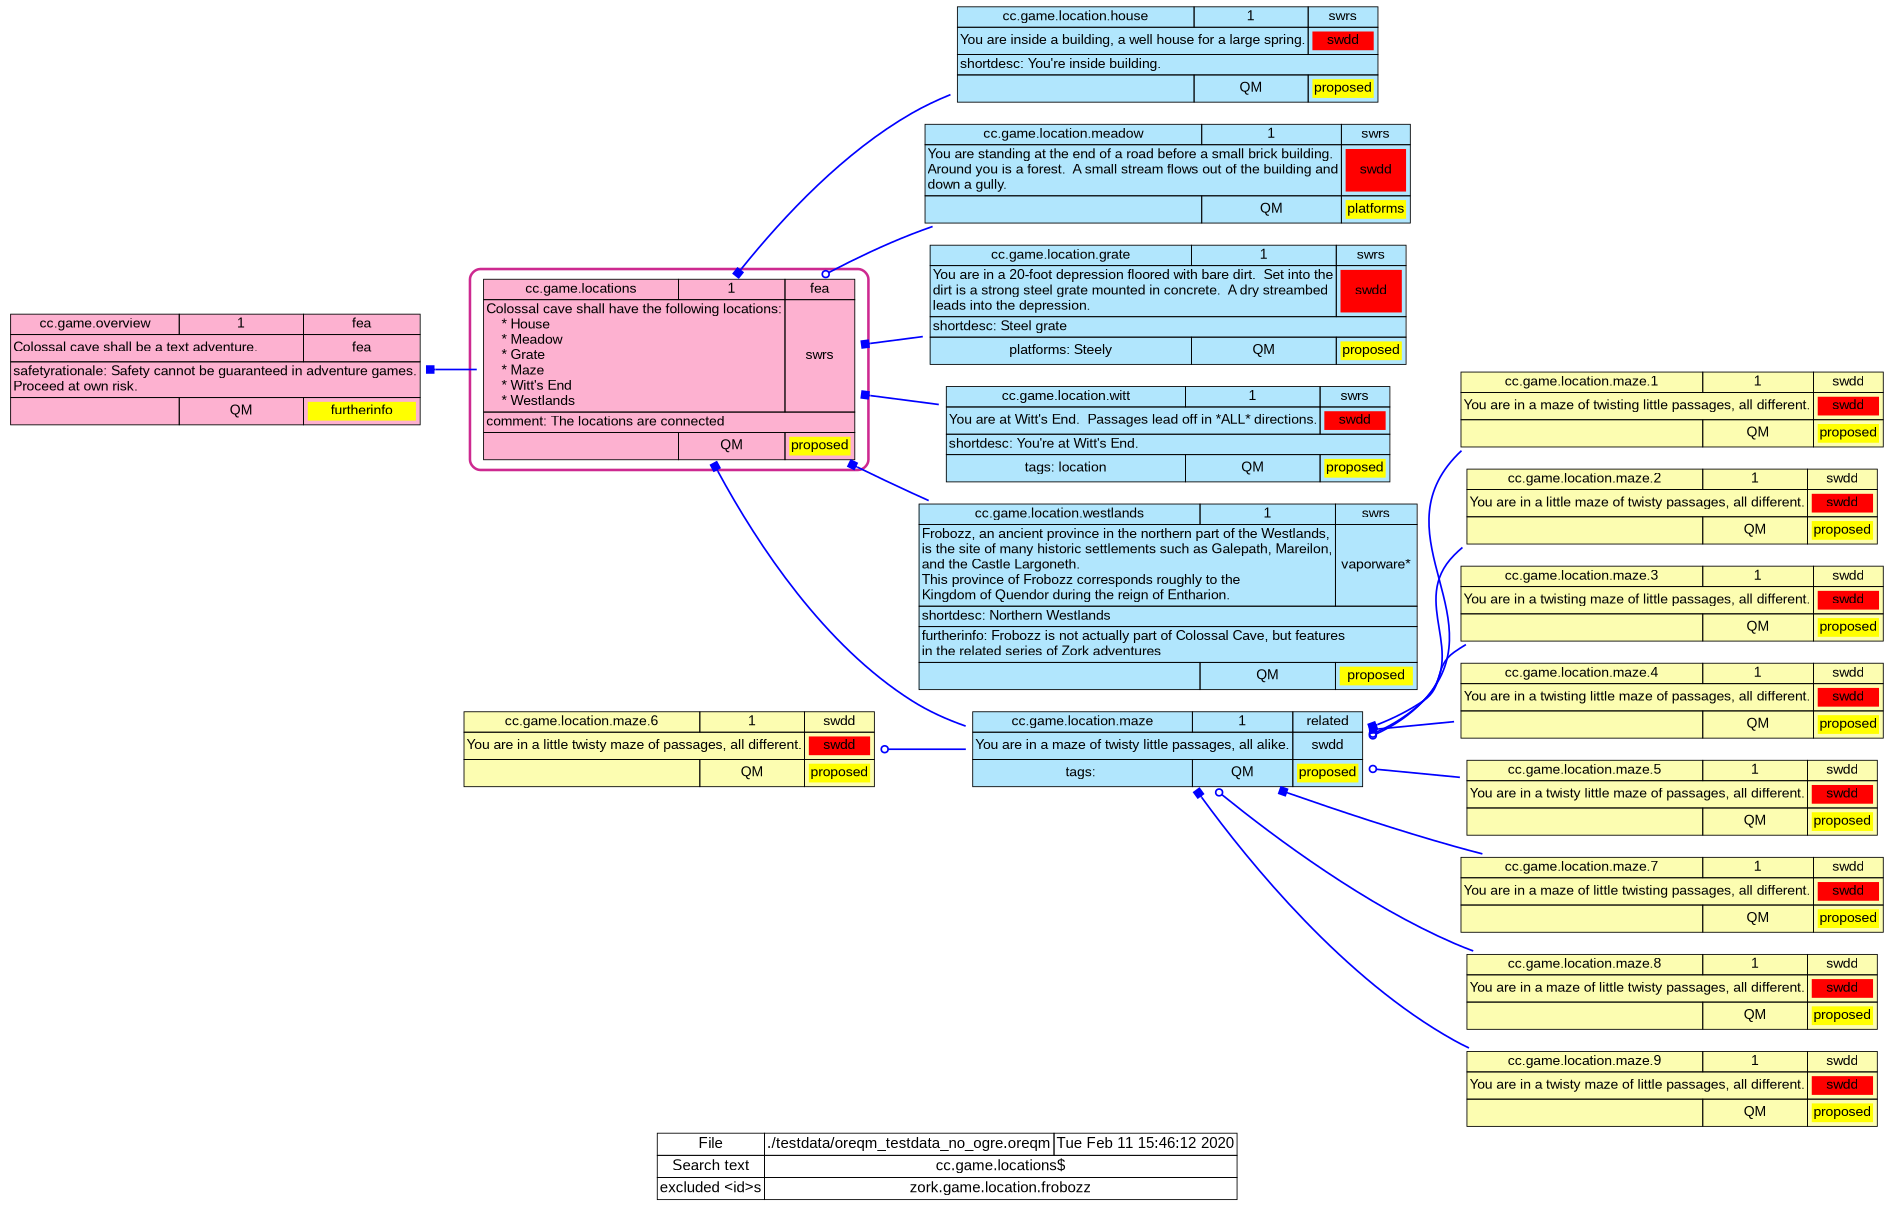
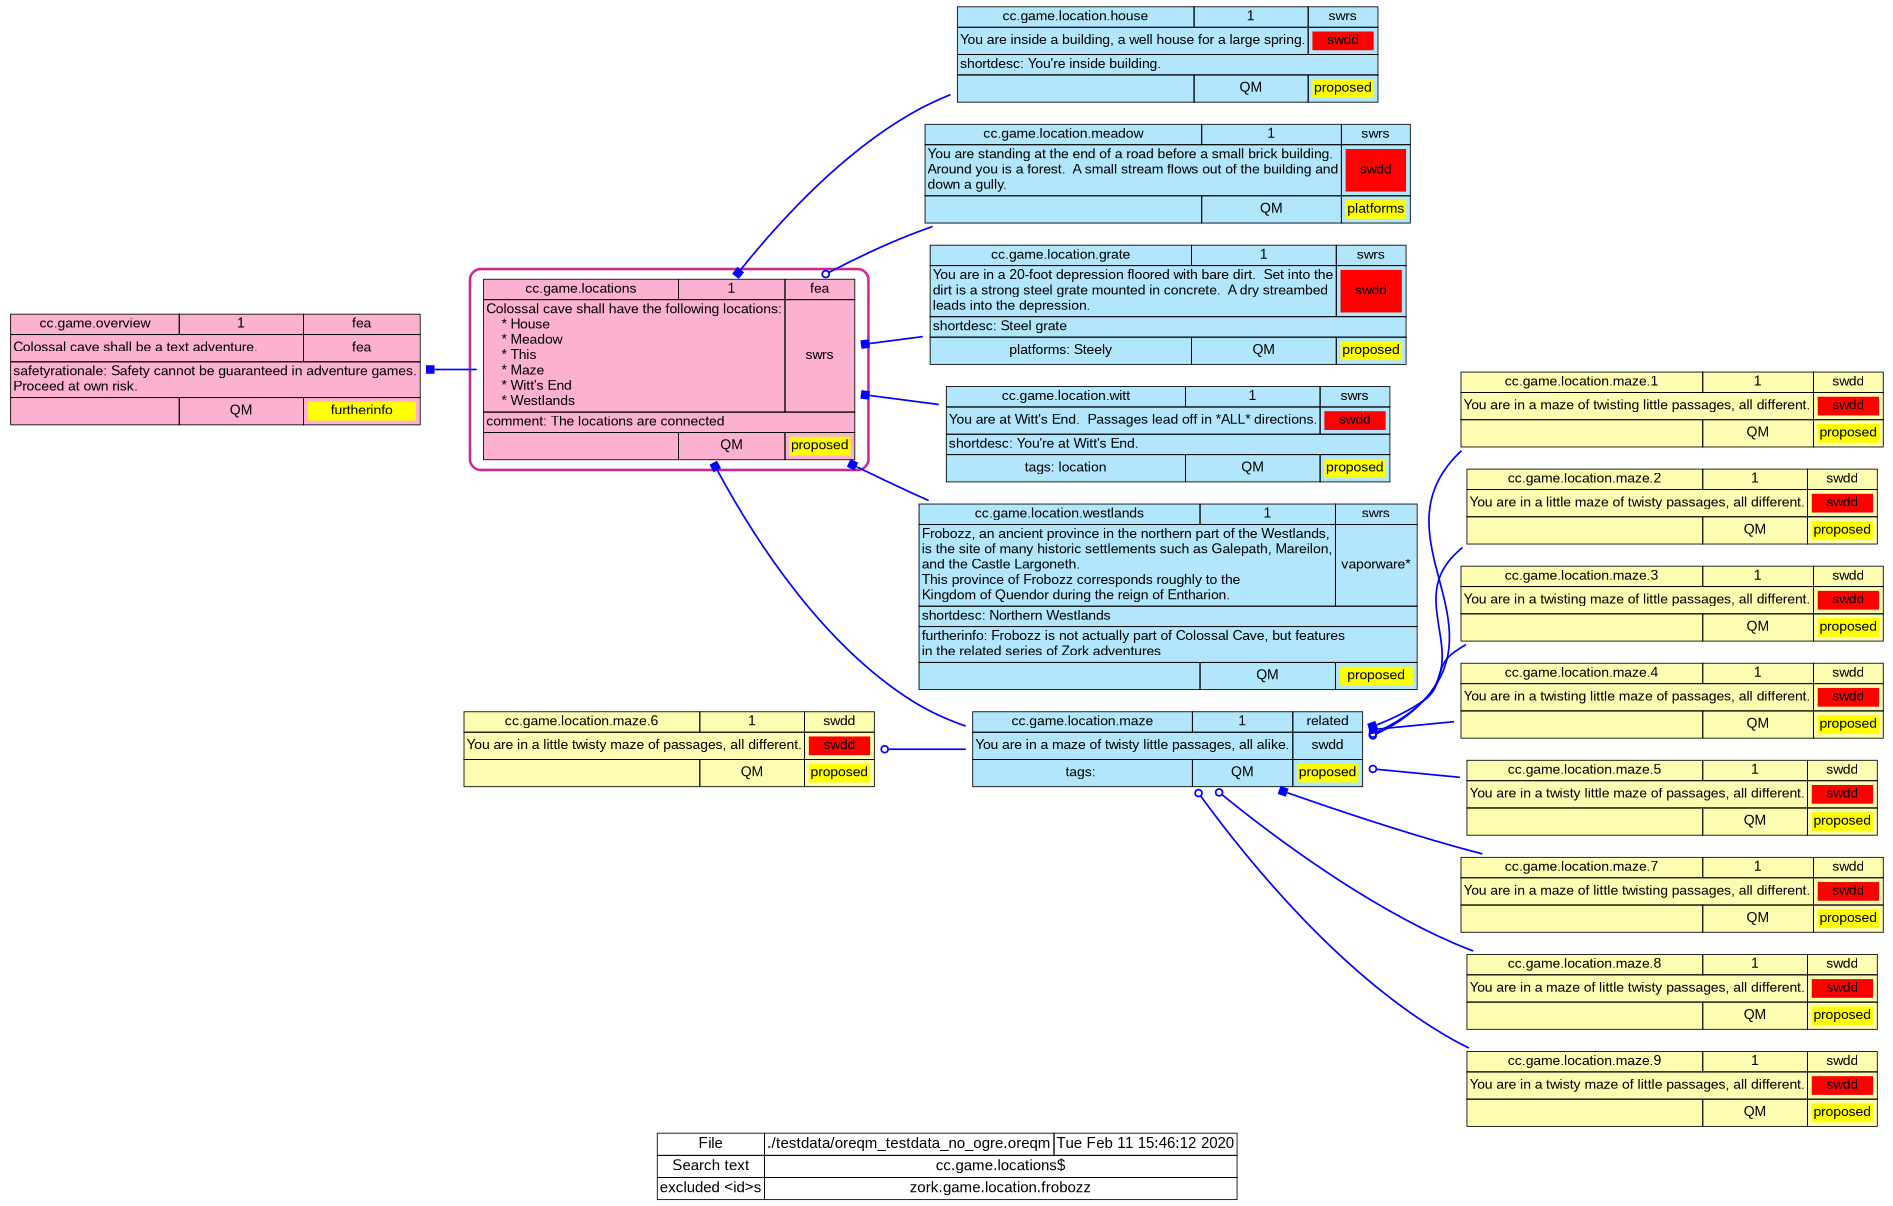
node "cc.game.locations": text "* Grate" -> "* This"
edge "cc.game.location.maze.9" -> "cc.game.location.maze": arrowhead box -> odot
